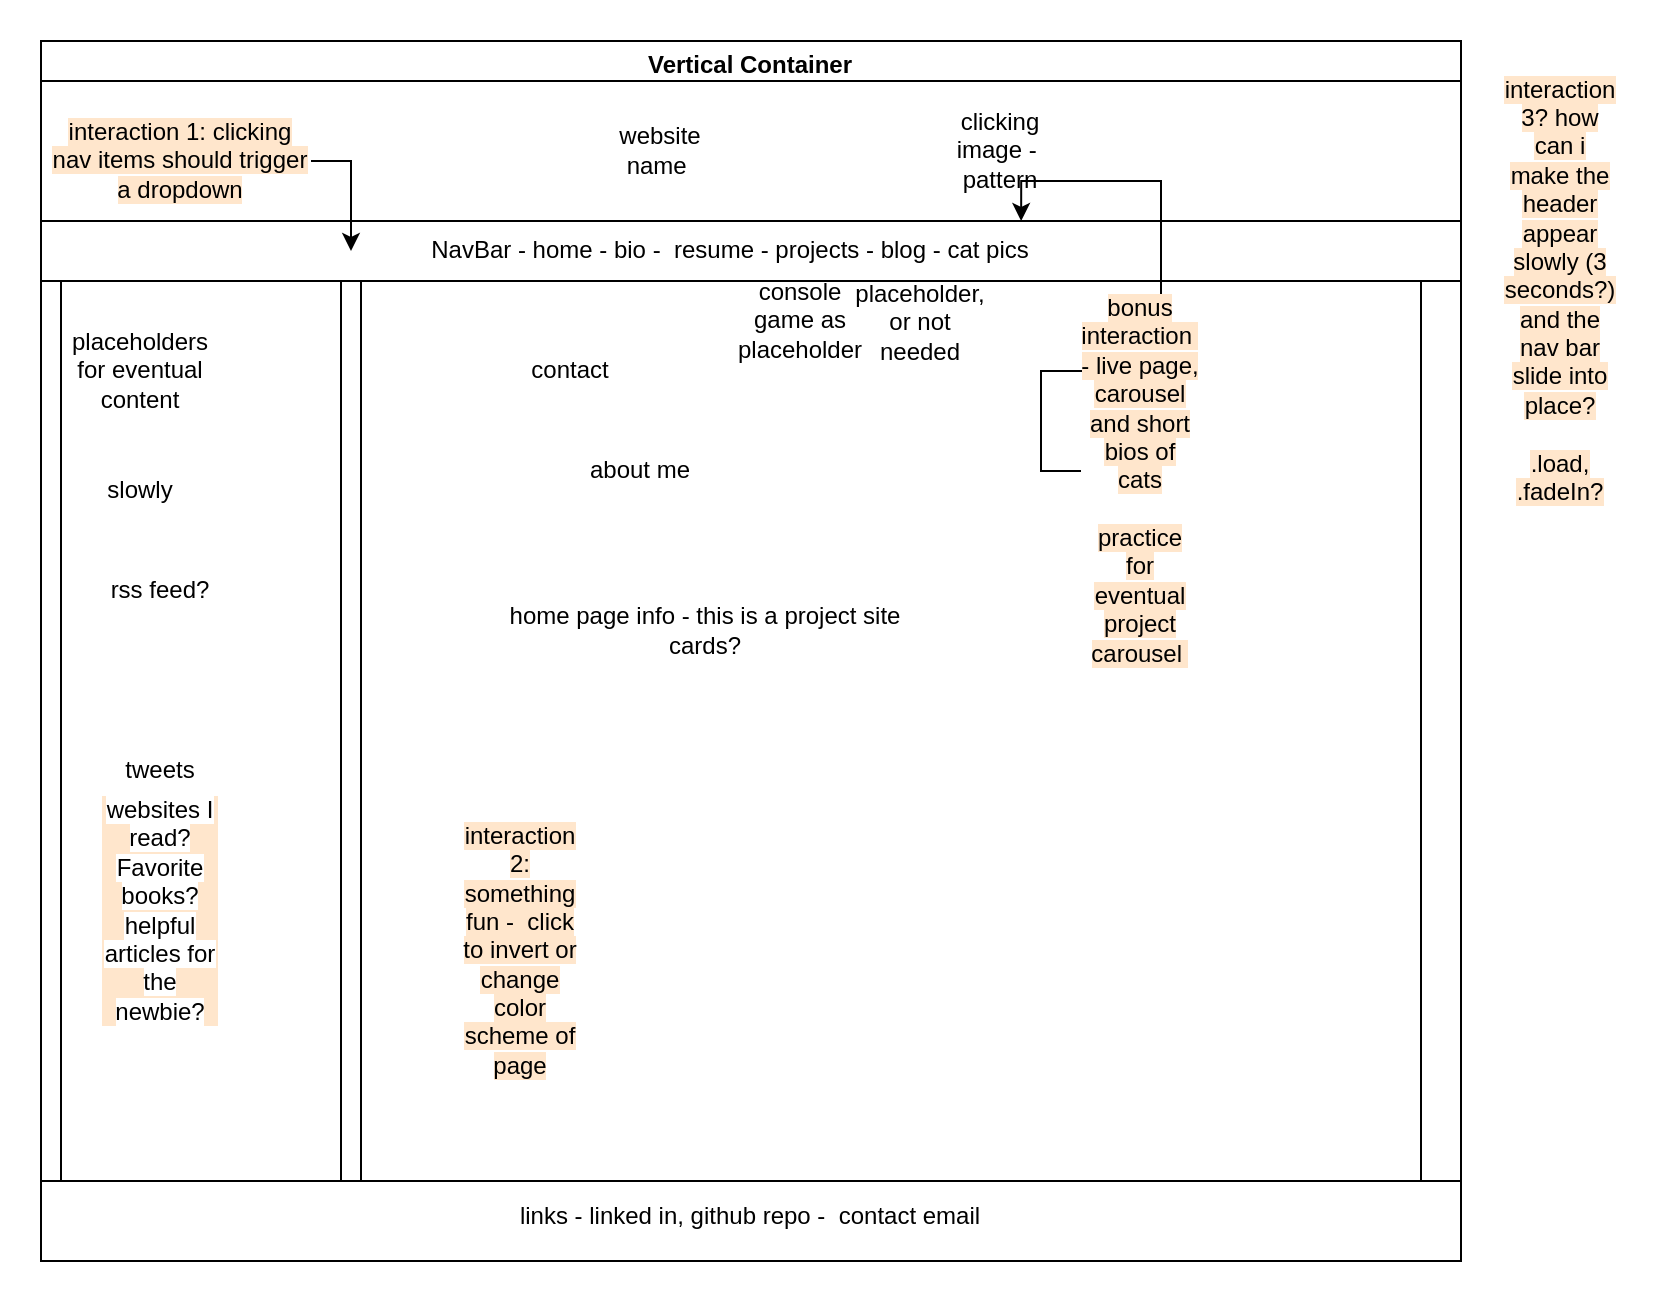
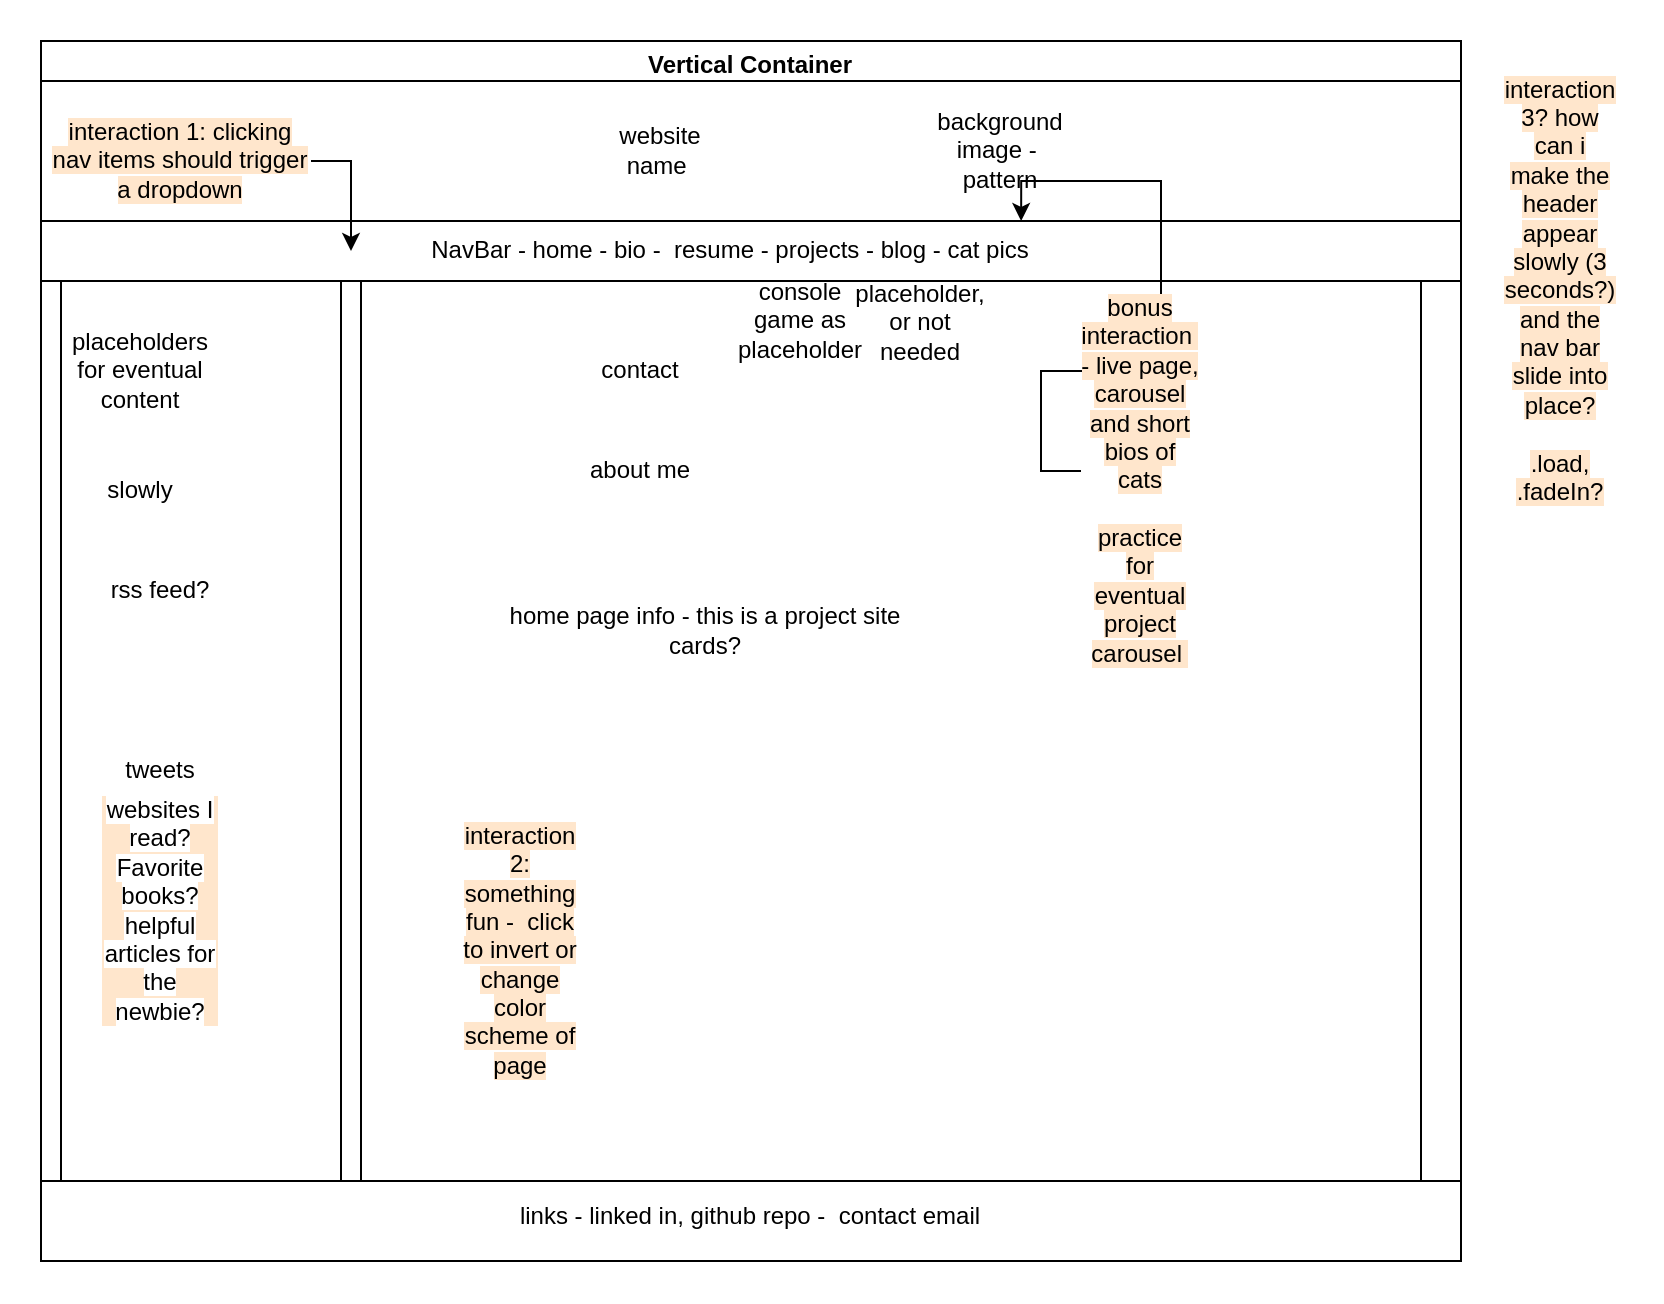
node "clicking image - pattern": label "clicking image - pattern" -> "background image - pattern"
node "contact": moved (571, 371) -> (641, 371)
